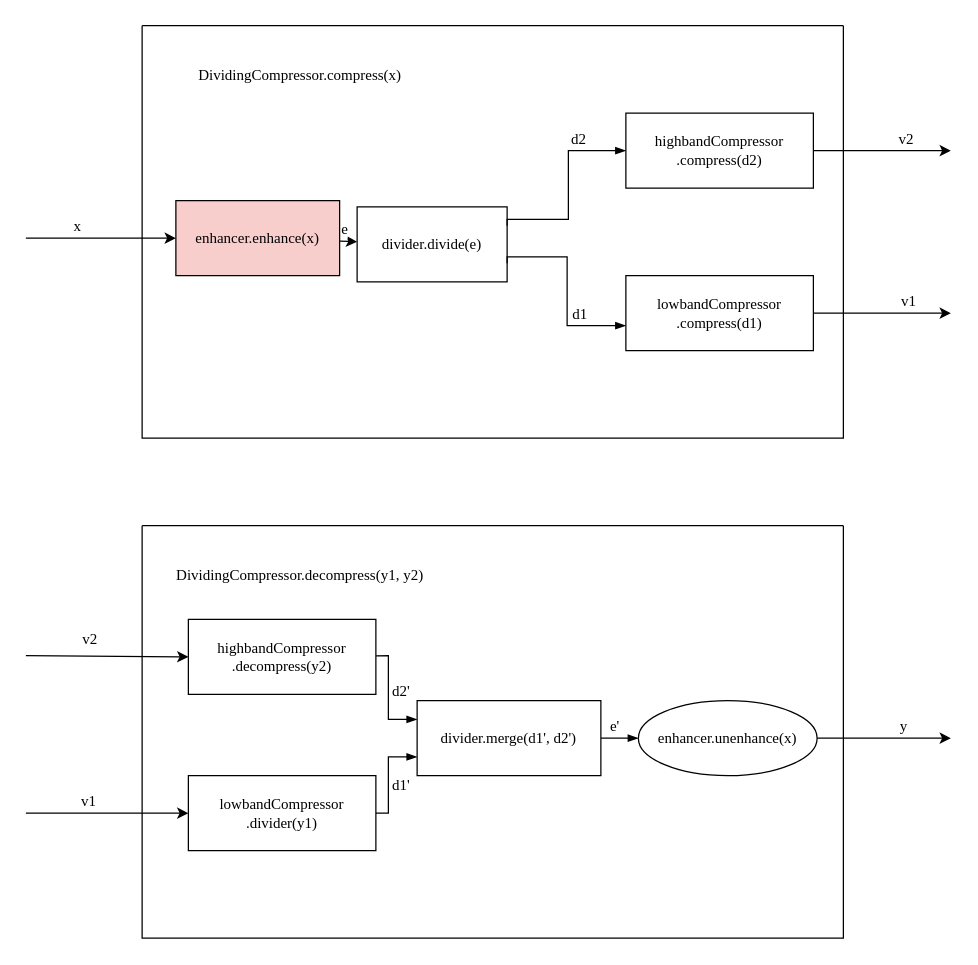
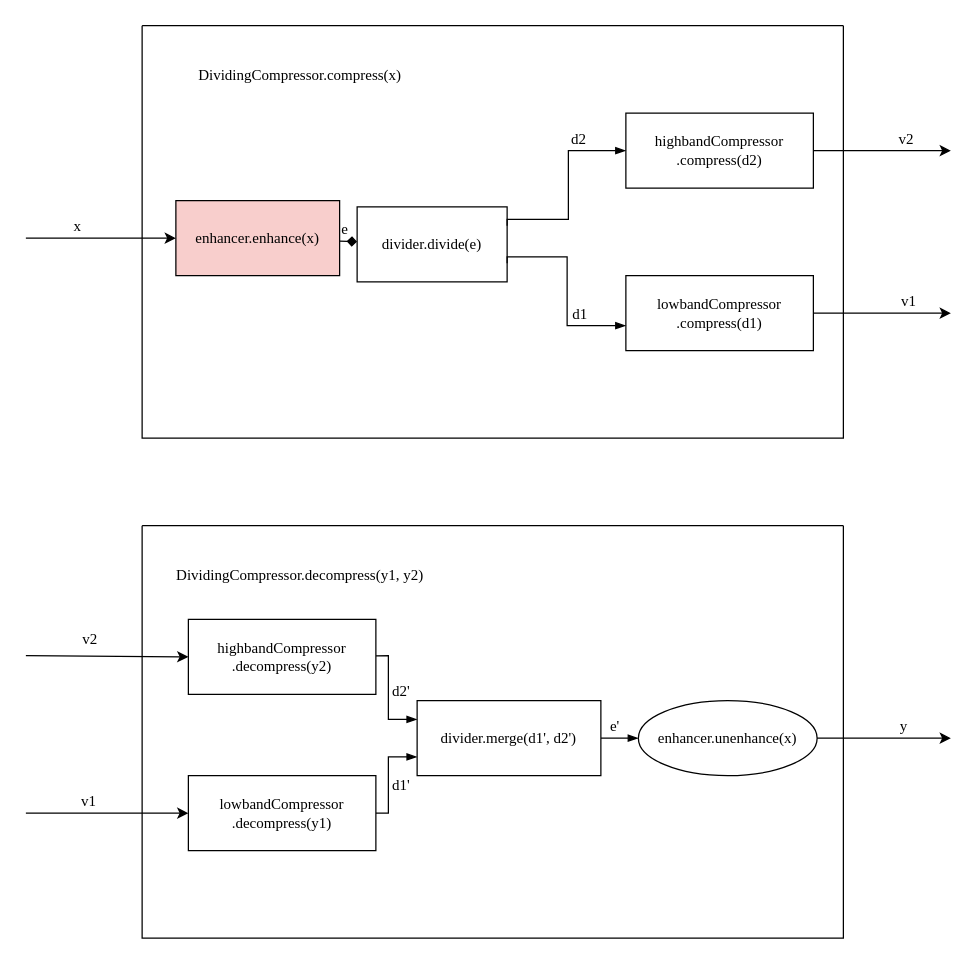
edge "enhancer.enhance(x)" -> "divider.divide(e)": arrowhead classic -> diamond
node "lowbandCompressor.divider(y1)": label "lowbandCompressor.divider(y1)" -> "lowbandCompressor.decompress(y1)"
